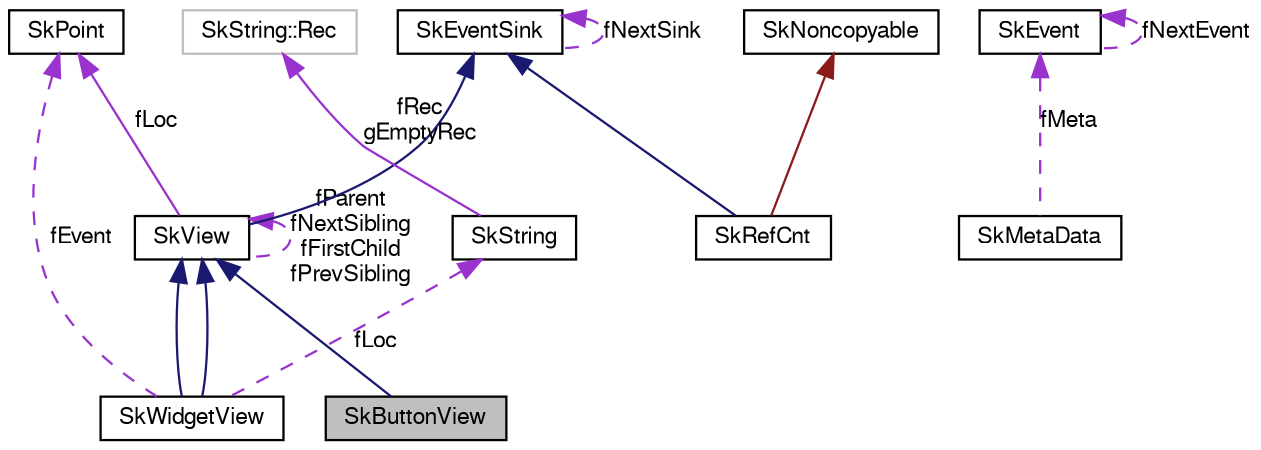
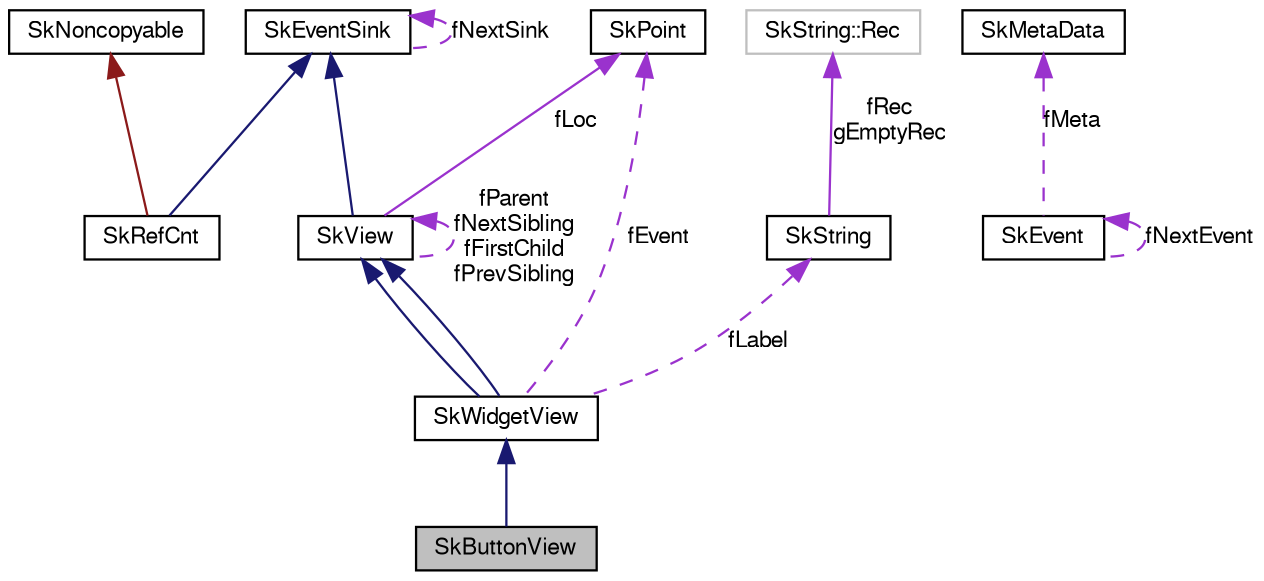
edge "SkMetaData" -> "SkEvent": reversed
edge "SkButtonView" -> "SkView": now "SkButtonView" -> "SkWidgetView"
edge "SkWidgetView" -> "SkString": label "fLoc" -> "fLabel"
